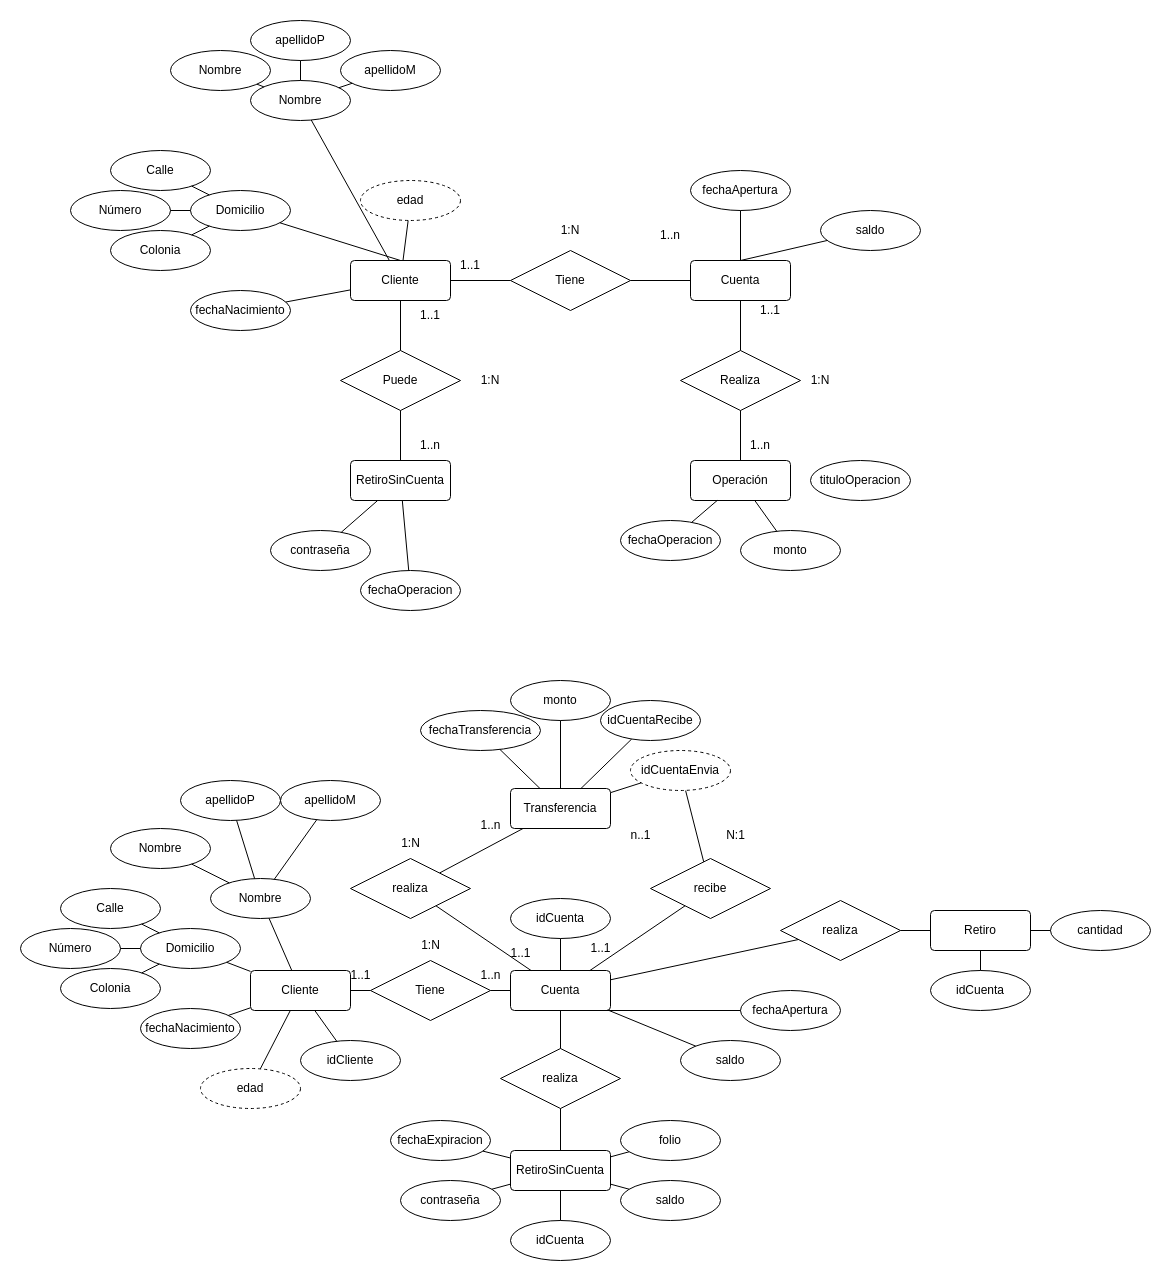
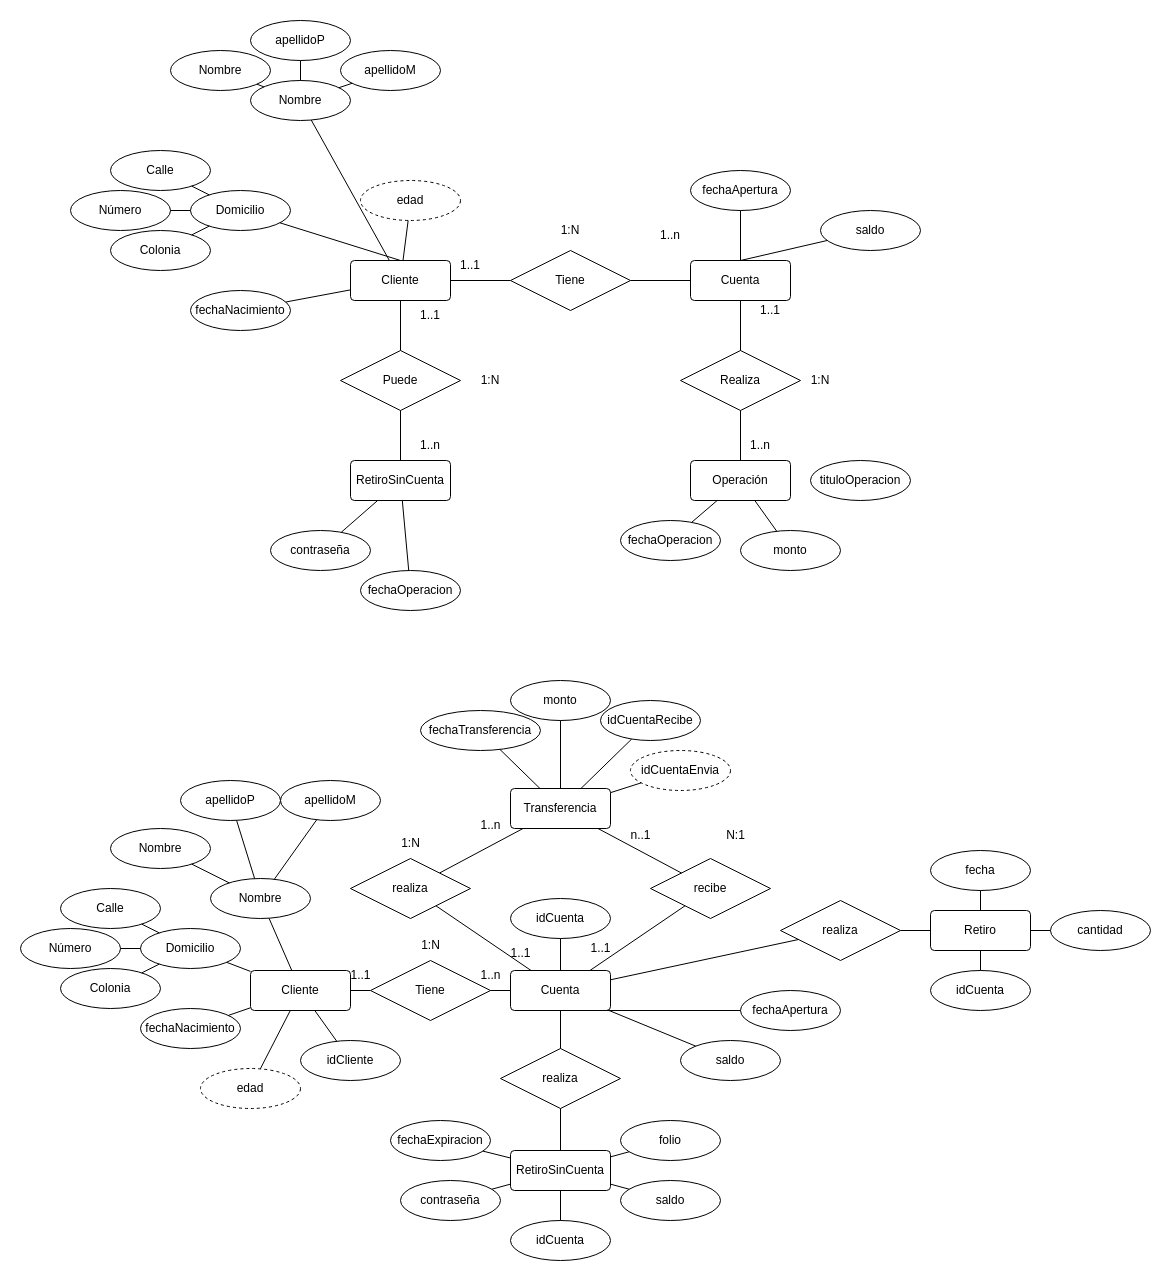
edge "idCuentaEnvia" -- "recibe": now "Transferencia" -- "recibe"
node "fecha": added
edge "fecha" -- "Retiro": added
